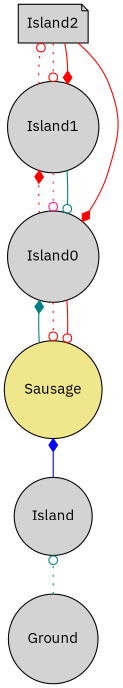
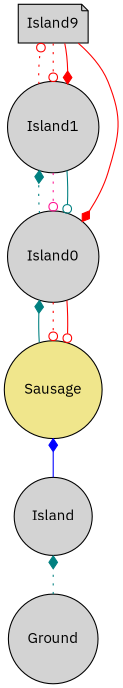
node "Island2": label "Island2" -> "Island9"
edge "Island0" -> "Island1": color red -> teal
edge "Ground" -> "Island": arrowhead odot -> diamond
